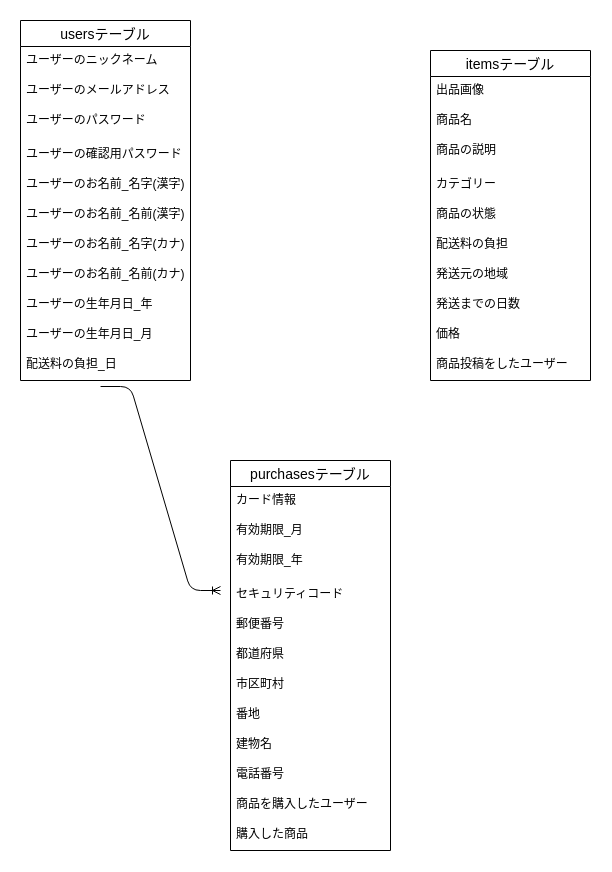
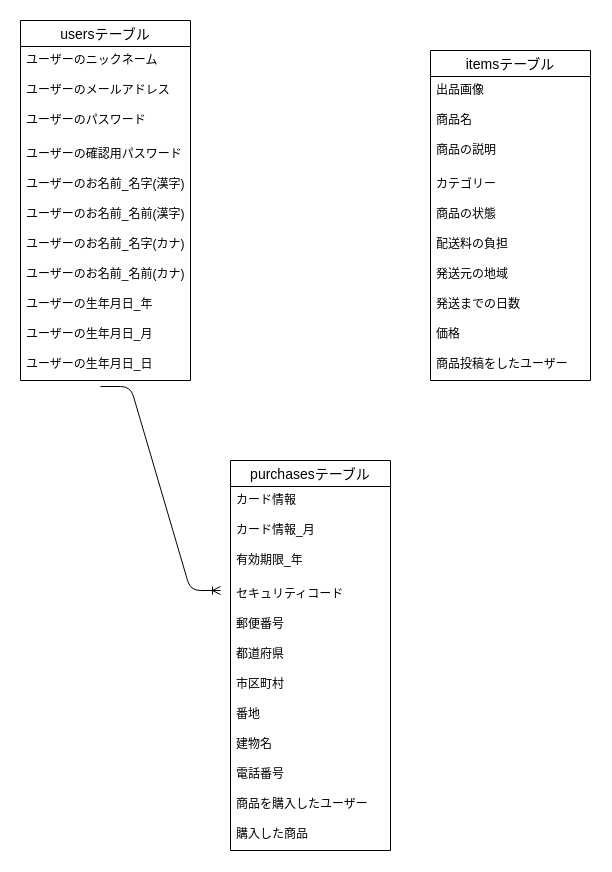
node "配送料の負担_日": label "配送料の負担_日" -> "ユーザーの生年月日_日"
node "有効期限_月": label "有効期限_月" -> "カード情報_月"
